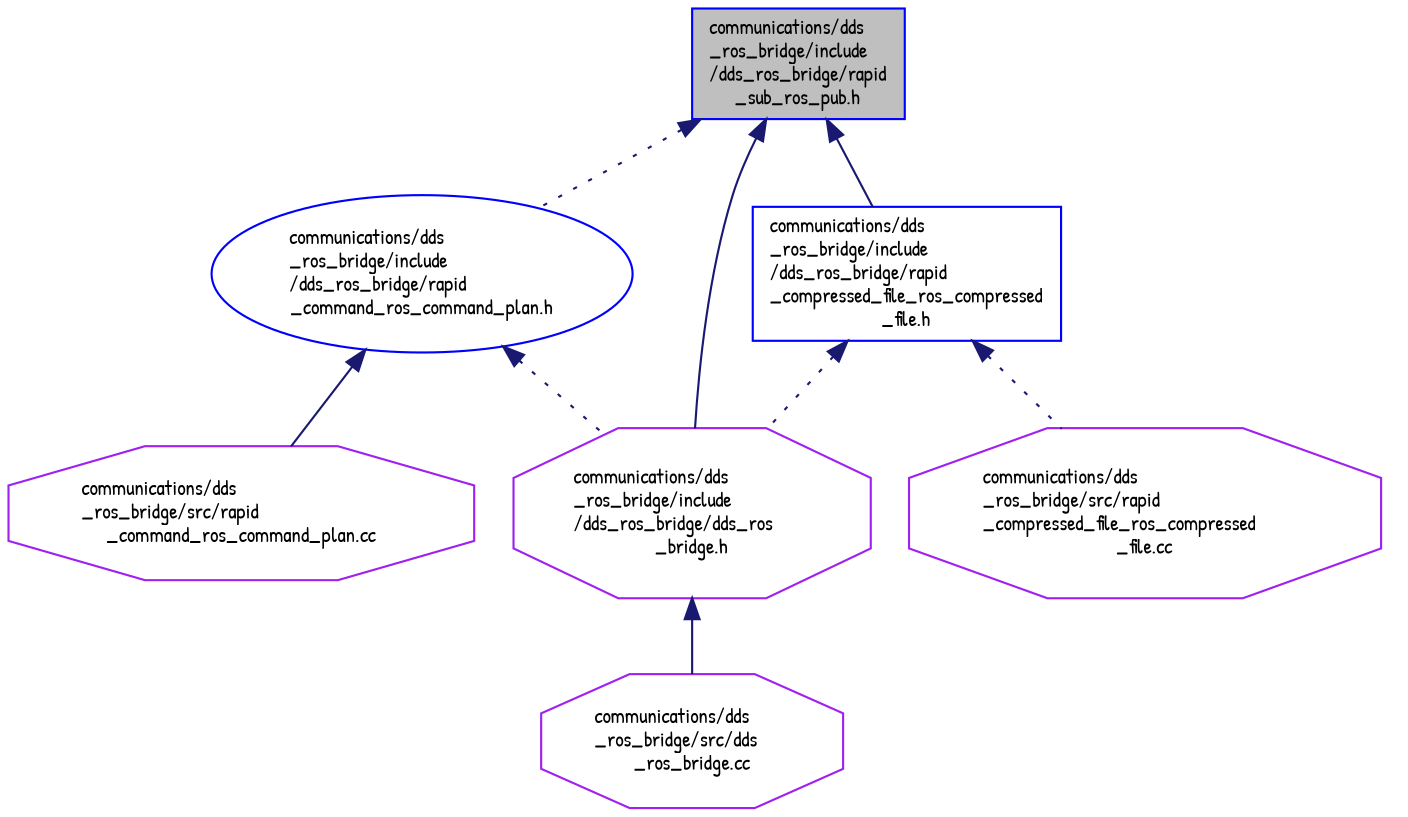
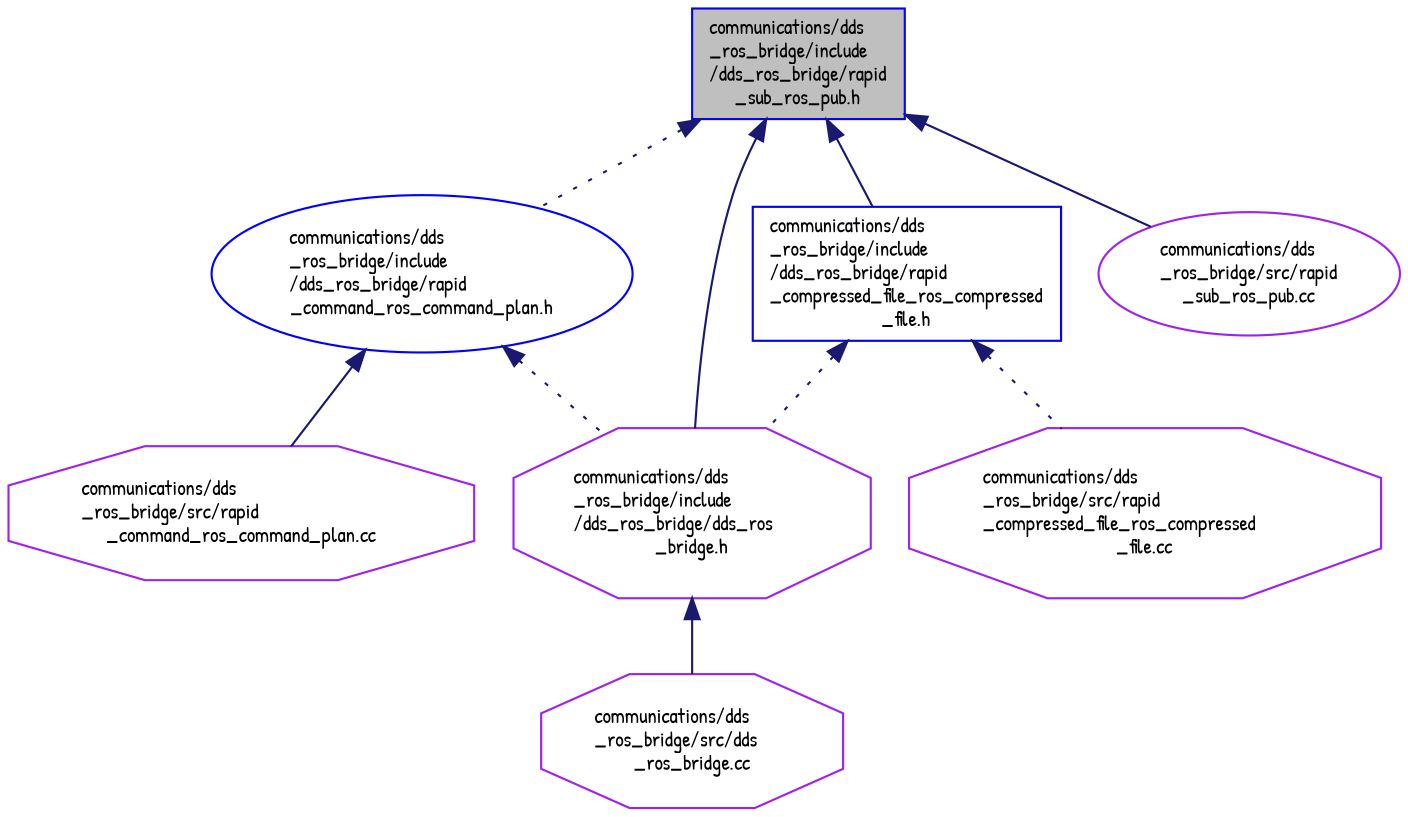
node "communications/dds _ros_bridge/src/rapid _sub_ros_pub.cc": added
